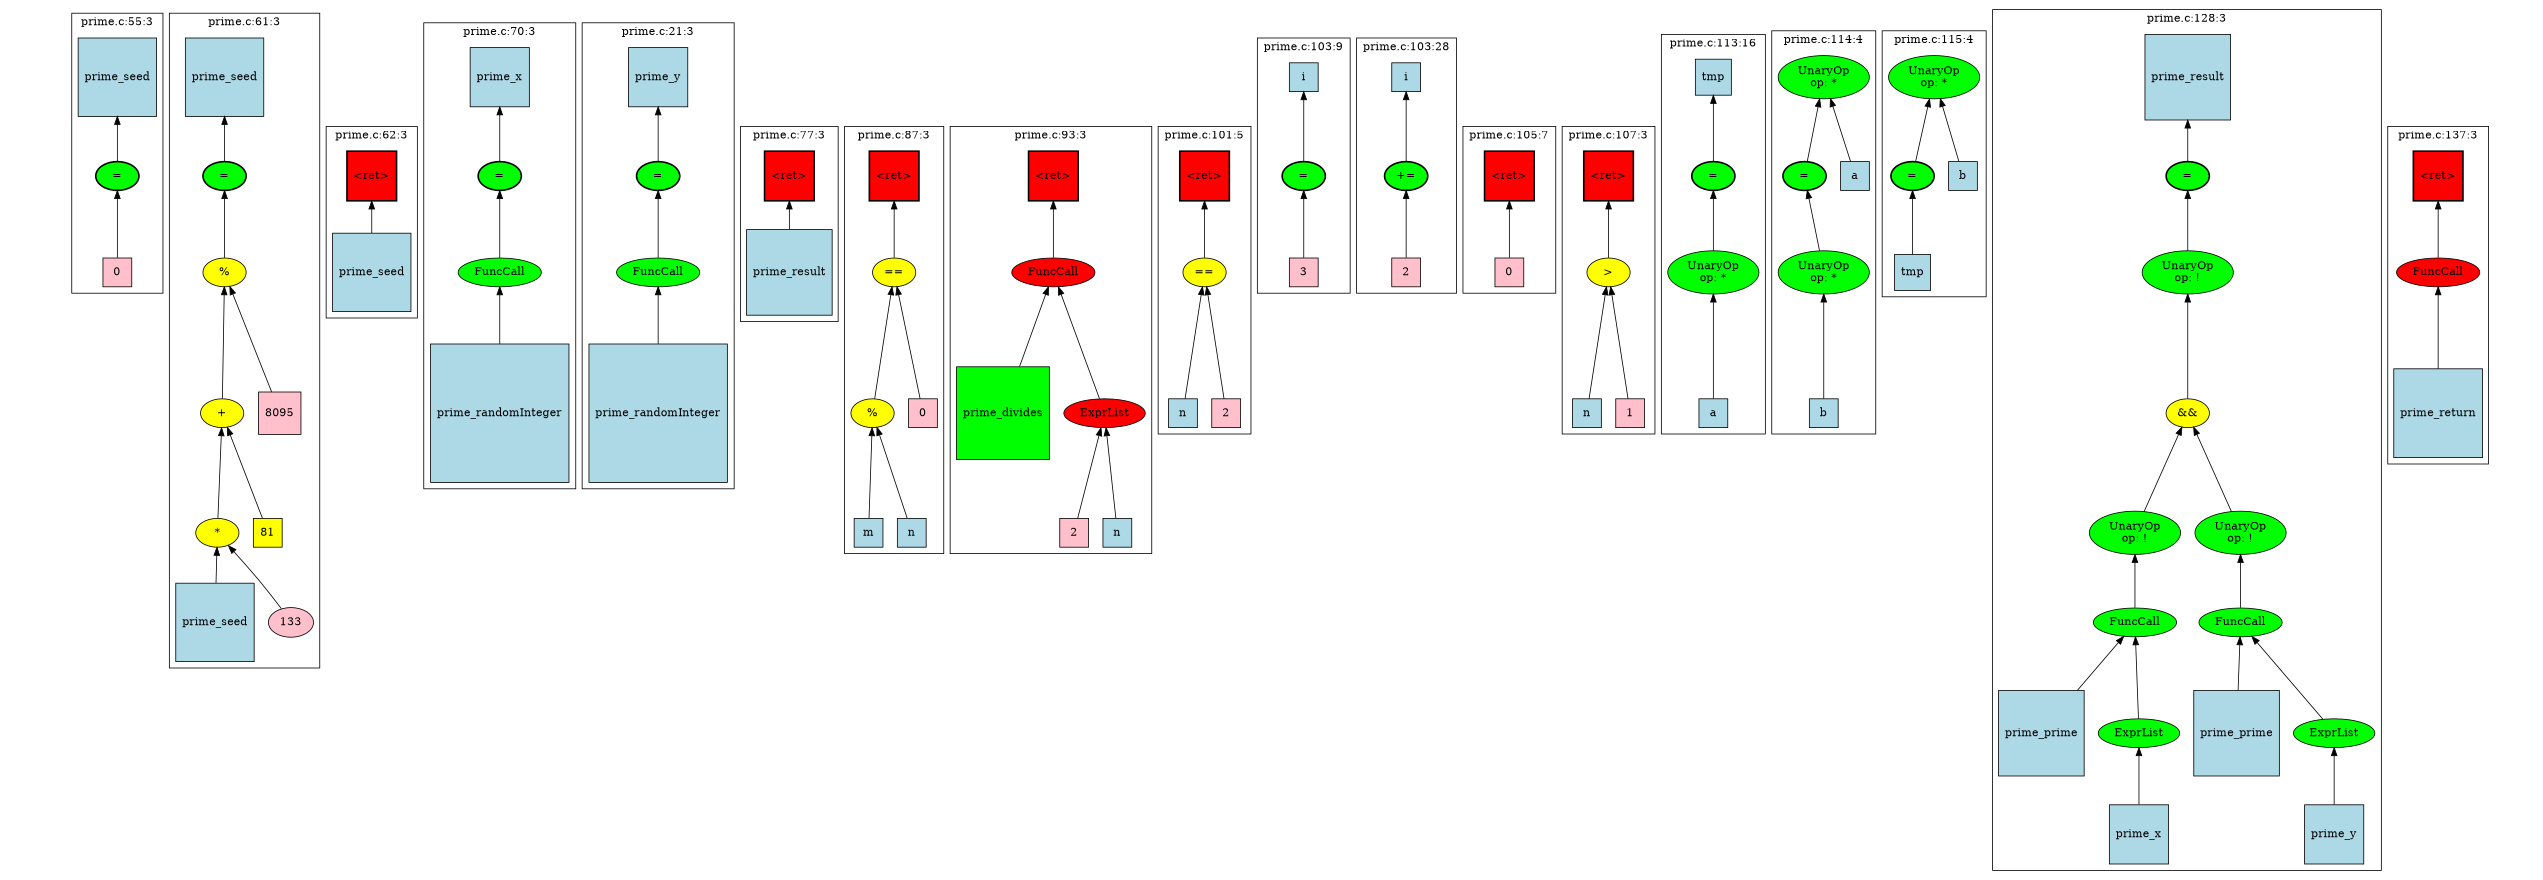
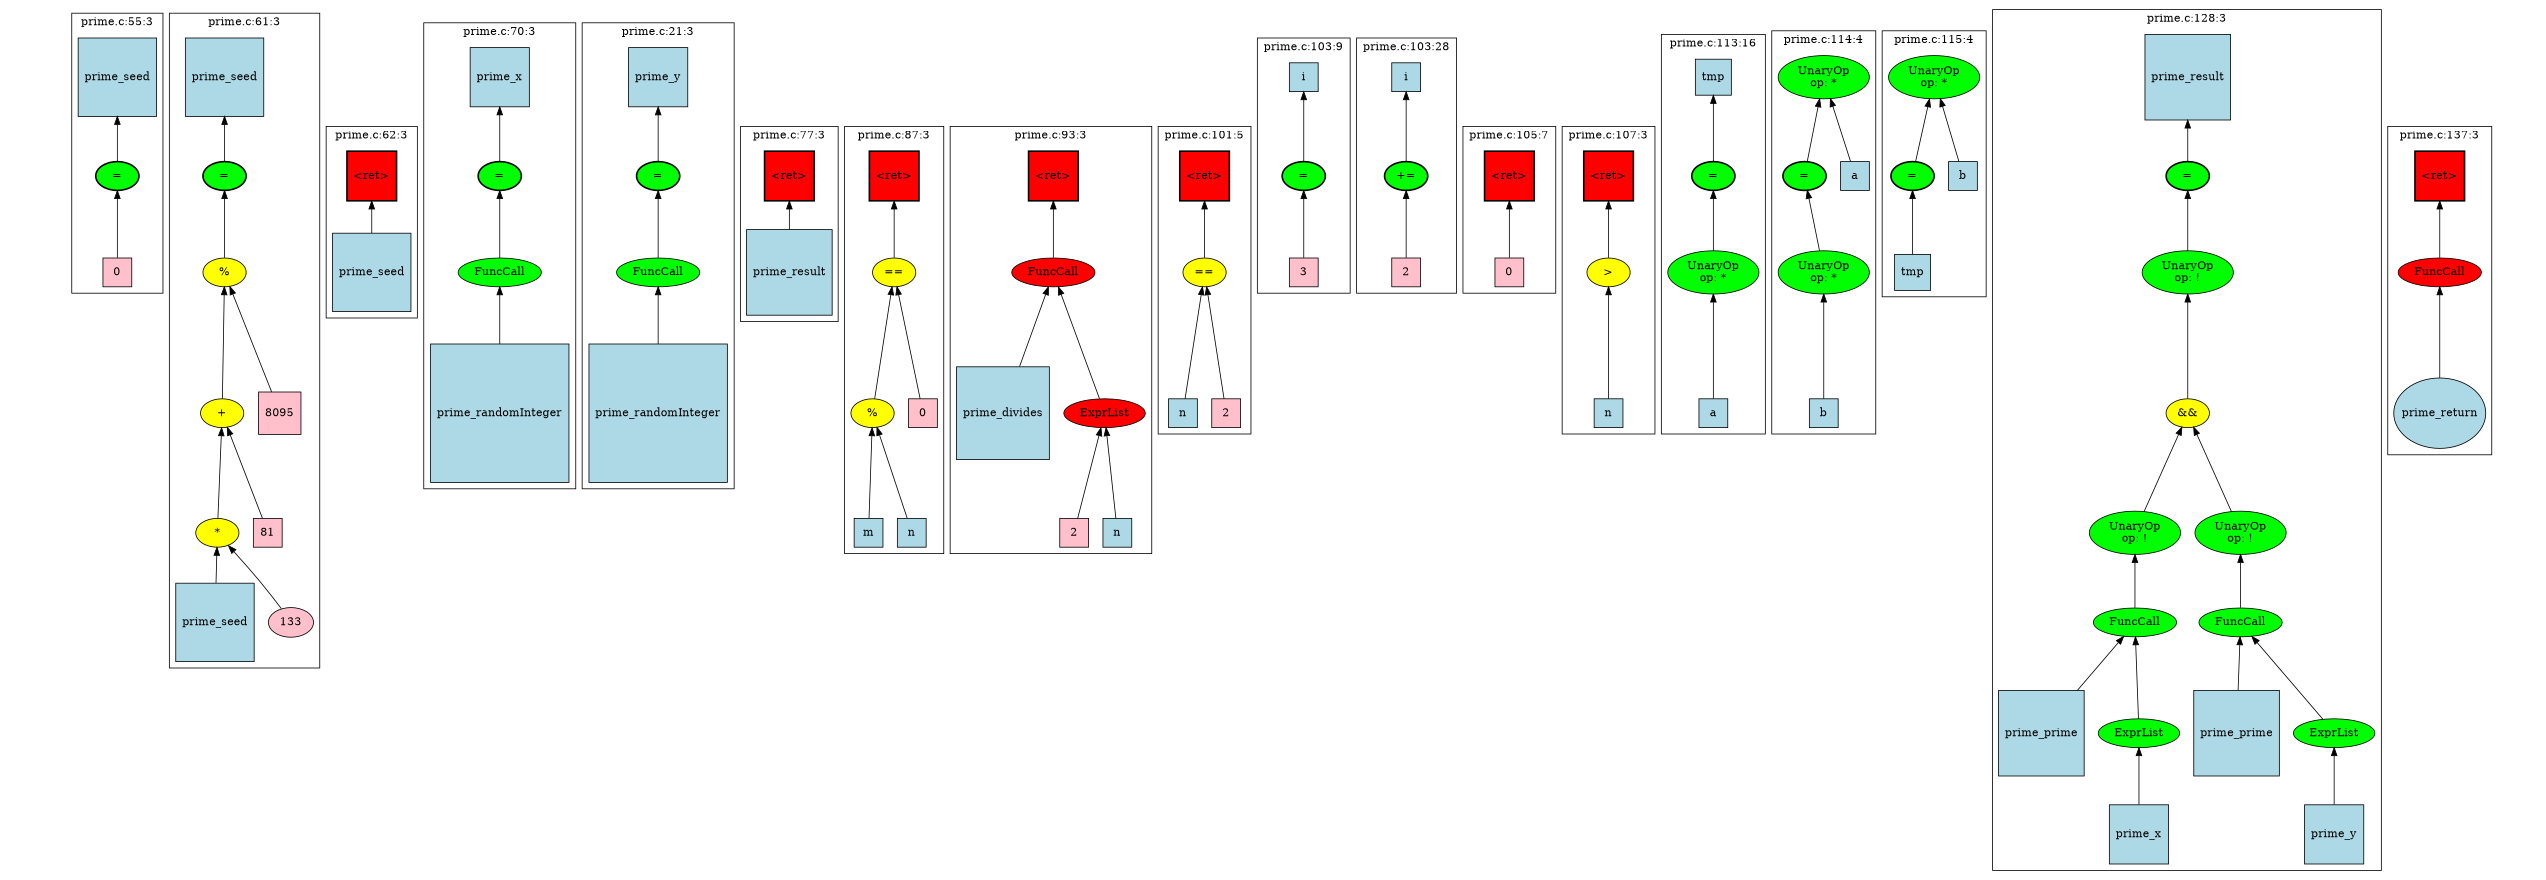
node "prime_divides": fillcolor green -> lightblue
node "1": removed
node "prime_return": shape square -> ellipse
node "81": fillcolor yellow -> pink
